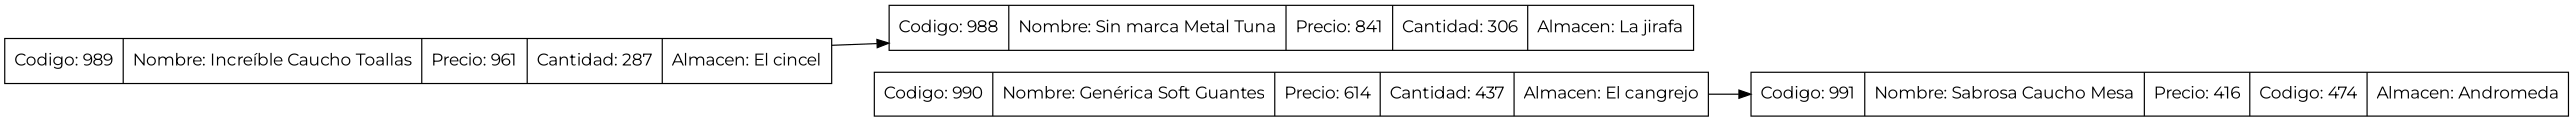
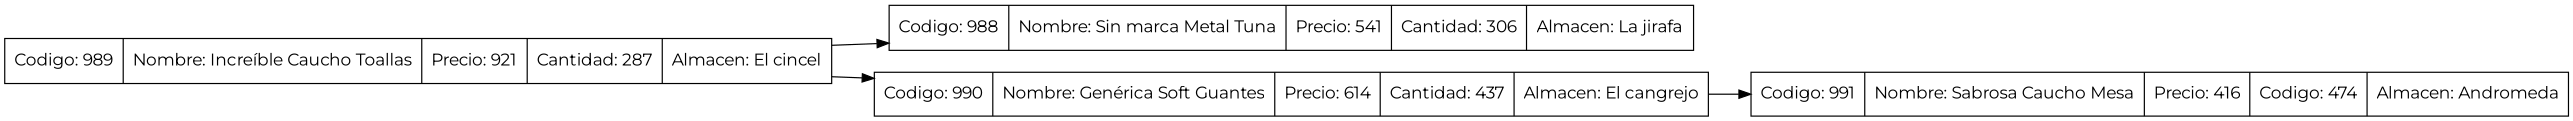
node "Codigo: 988": text "Precio: 841" -> "Precio: 541"
node "Codigo: 989": text "Precio: 961" -> "Precio: 921"
edge "Codigo: 989" -> "Codigo: 990": added
